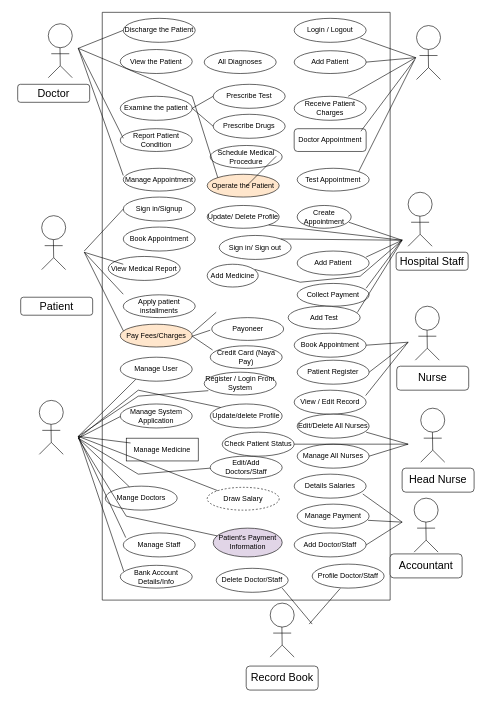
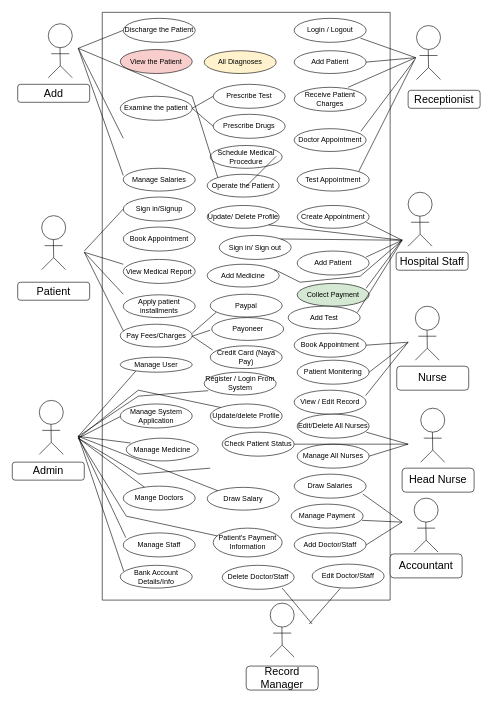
node "View the Patient": fillcolor #ffffff -> #f8cecc
node "All Diagnoses": fillcolor #ffffff -> #fff2cc
node "Doctor": label "Doctor" -> "Add"
node "Receptionist": added
node "Receive Patient Charges": moved (330, 108) -> (330, 99)
node "Report Patient Condition": removed
node "Doctor Appointment": shape rounded rectangle -> ellipse
node "Manage Appointment": label "Manage Appointment" -> "Manage Salaries"
node "Operate the Patient": fillcolor #ffe6cc -> #ffffff
node "Create Appointment": size 54x23 -> 72x23
node "View Medical Report": moved (144, 269) -> (159, 272)
node "Add Medicine": size 51x23 -> 72x23
node "Collect Payment": fillcolor #ffffff -> #d5e8d4
node "Patient": moved (57, 306) -> (54, 291)
node "Paypal": added
node "Pay Fees/Charges": fillcolor #ffe6cc -> #ffffff
node "Manage User": size 72x24 -> 72x15
node "Patient Register": label "Patient Register" -> "Patient Monitering"
node "Manage Medicine": shape rectangle -> ellipse
node "Edit/Add Doctors/Staff": removed
node "Admin": added
node "Details Salaries": label "Details Salaries" -> "Draw Salaries"
node "Mange Doctors": moved (141, 498) -> (159, 498)
node "Draw Salary": style dashed -> solid
node "Manage Payment": moved (333, 516) -> (327, 516)
node "Patient's Payment Information": fillcolor #e1d5e7 -> #ffffff
node "Profile Doctor/Staff": label "Profile Doctor/Staff" -> "Edit Doctor/Staff"
node "Delete Doctor/Staff": moved (252, 581) -> (258, 578)
node "Record Book": label "Record Book" -> "Record Manager"
